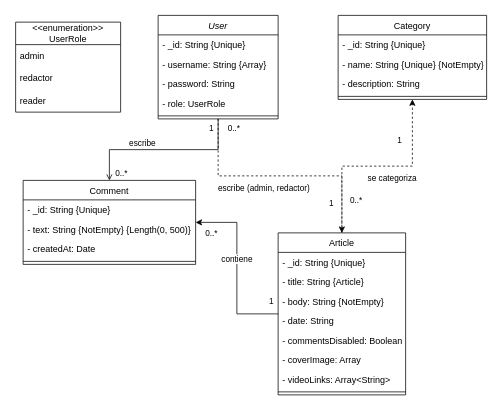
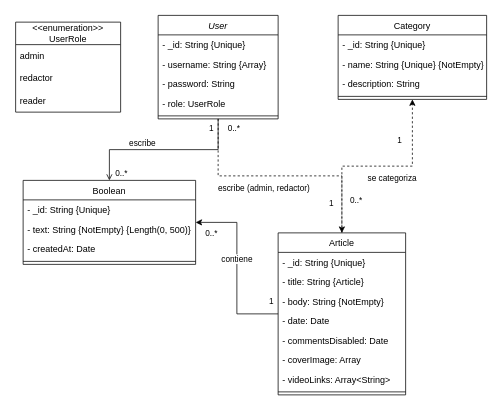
node "Comment": label "Comment" -> "Boolean"
node "- date: String": label "- date: String" -> "- date: Date"
node "- commentsDisabled: Boolean": label "- commentsDisabled: Boolean" -> "- commentsDisabled: Date"
